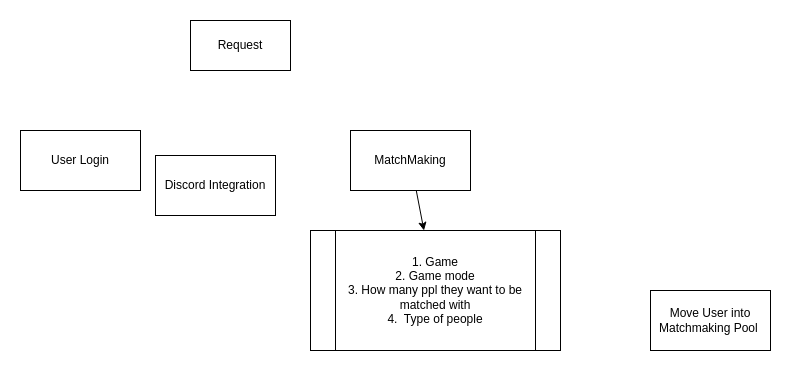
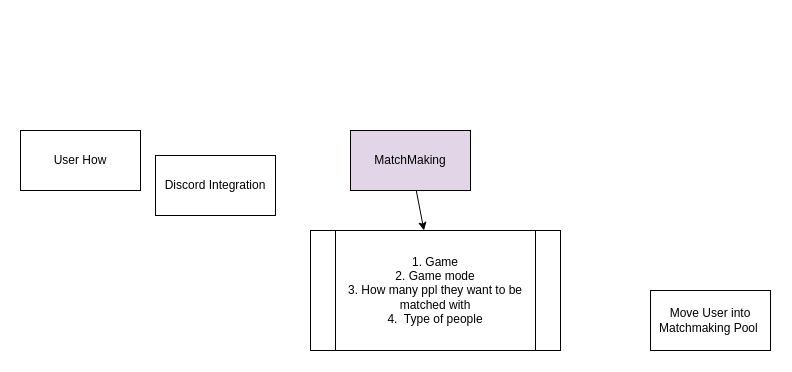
node "Request": removed
node "User Login": label "User Login" -> "User How"
node "MatchMaking": fillcolor #ffffff -> #e1d5e7
